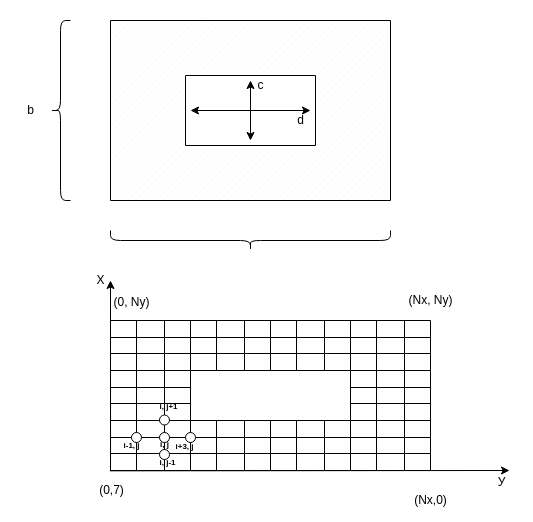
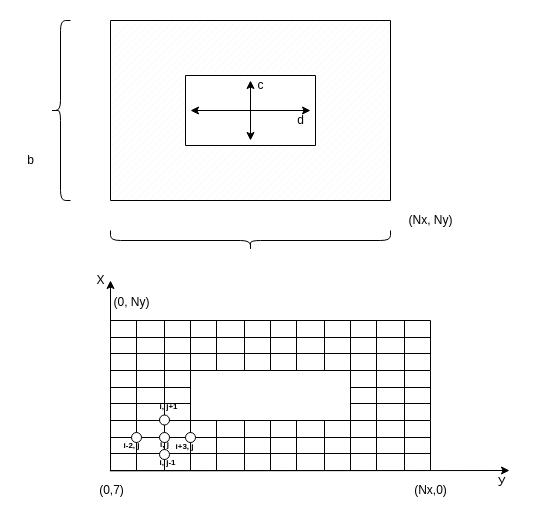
node "b": moved (31, 111) -> (31, 161)
node "(Nx, Ny)": moved (431, 301) -> (431, 221)
node "i-1, j": label "i-1, j" -> "i-2, j"
node "(Nx,0)": moved (431, 501) -> (431, 491)
